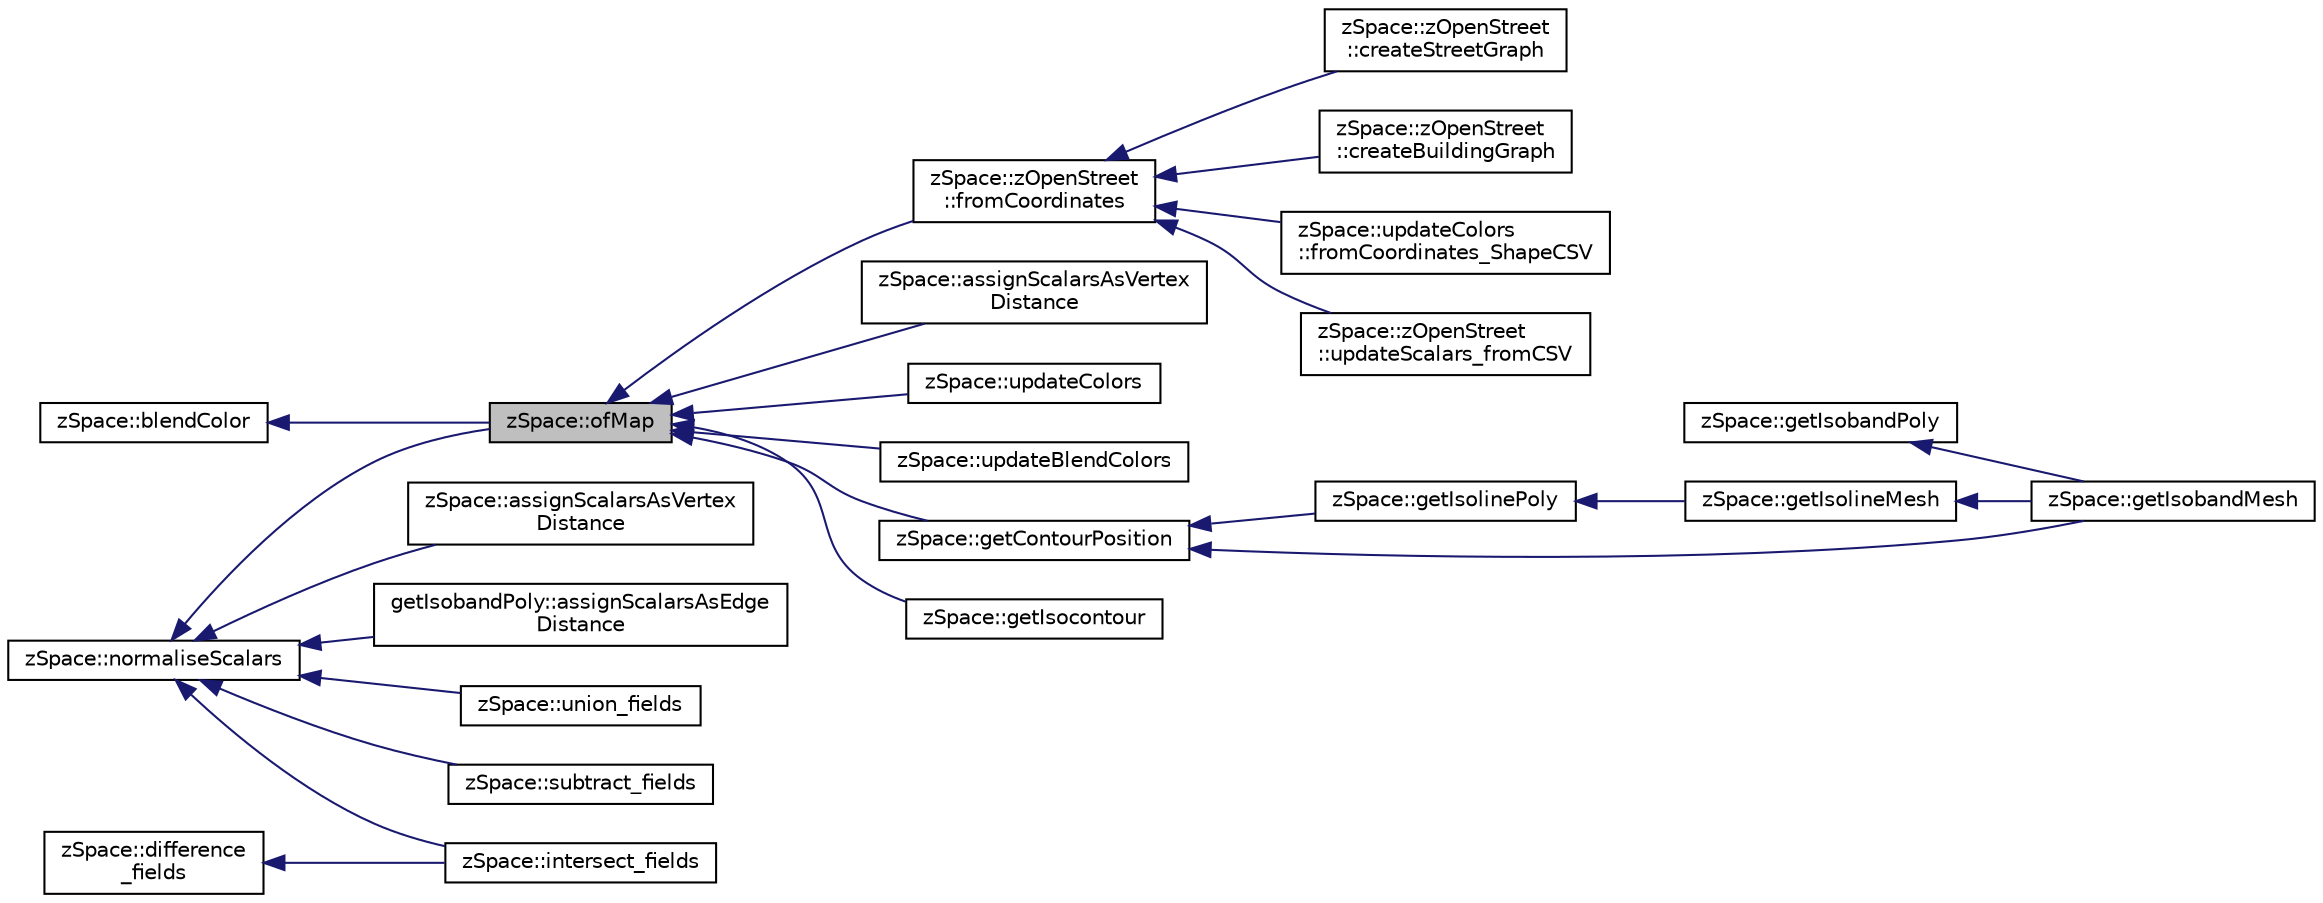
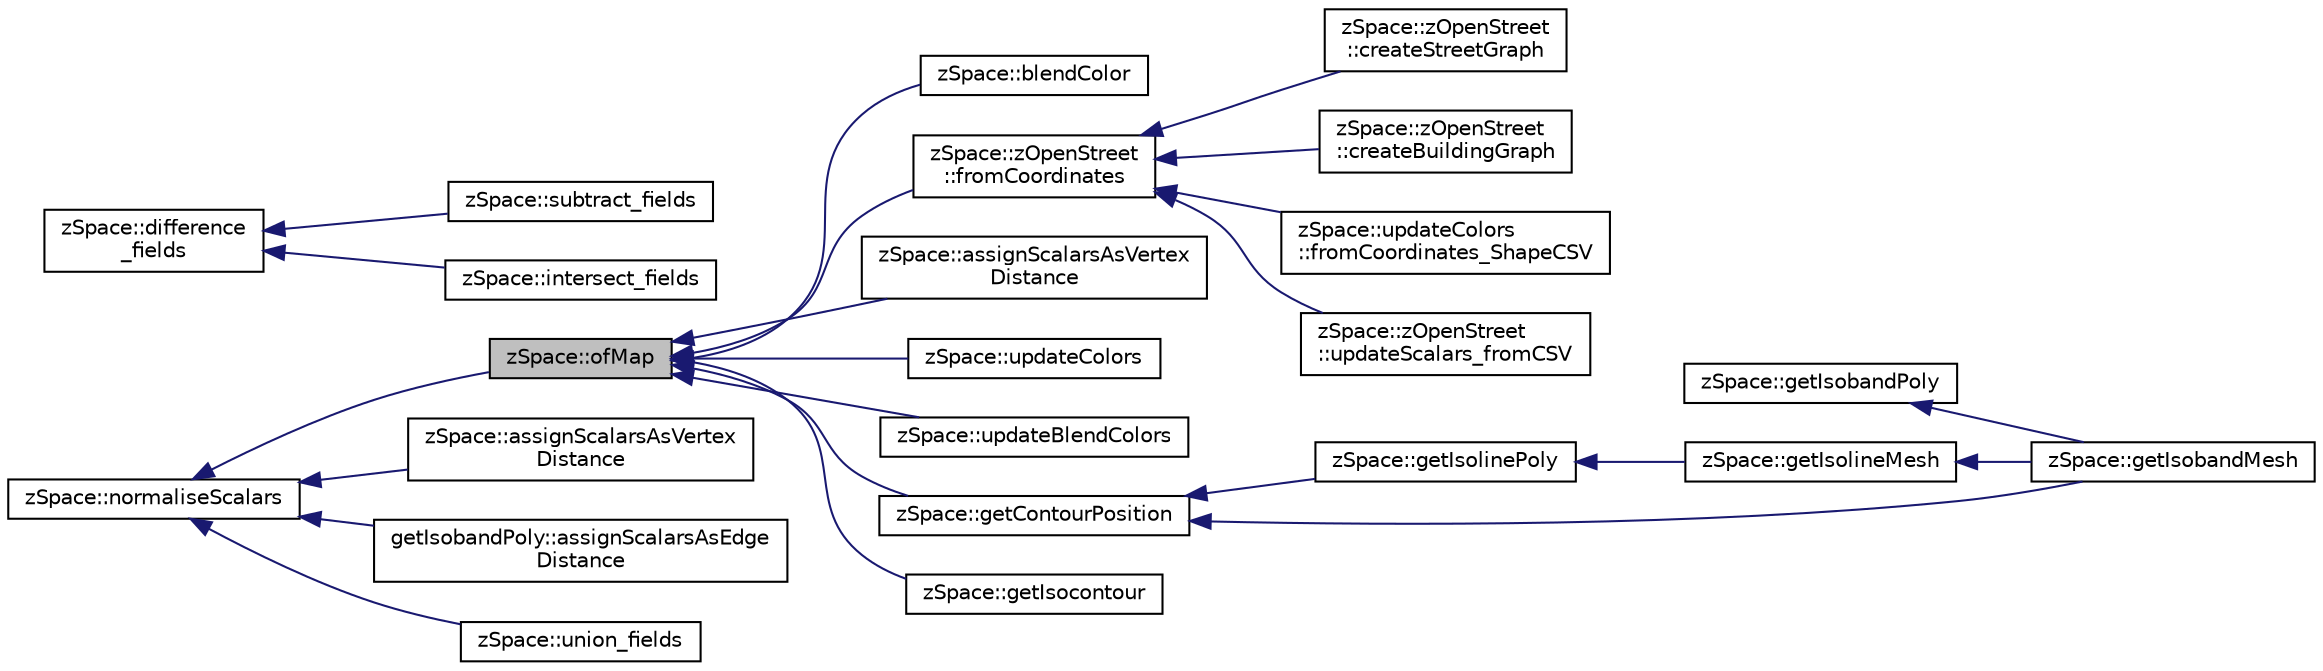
edge "zSpace::ofMap" -> "zSpace::blendColor": reversed
edge "zSpace::subtract_fields" -> "zSpace::normaliseScalars": now "zSpace::subtract_fields" -> "zSpace::difference _fields"
edge "zSpace::intersect_fields" -> "zSpace::normaliseScalars": removed
